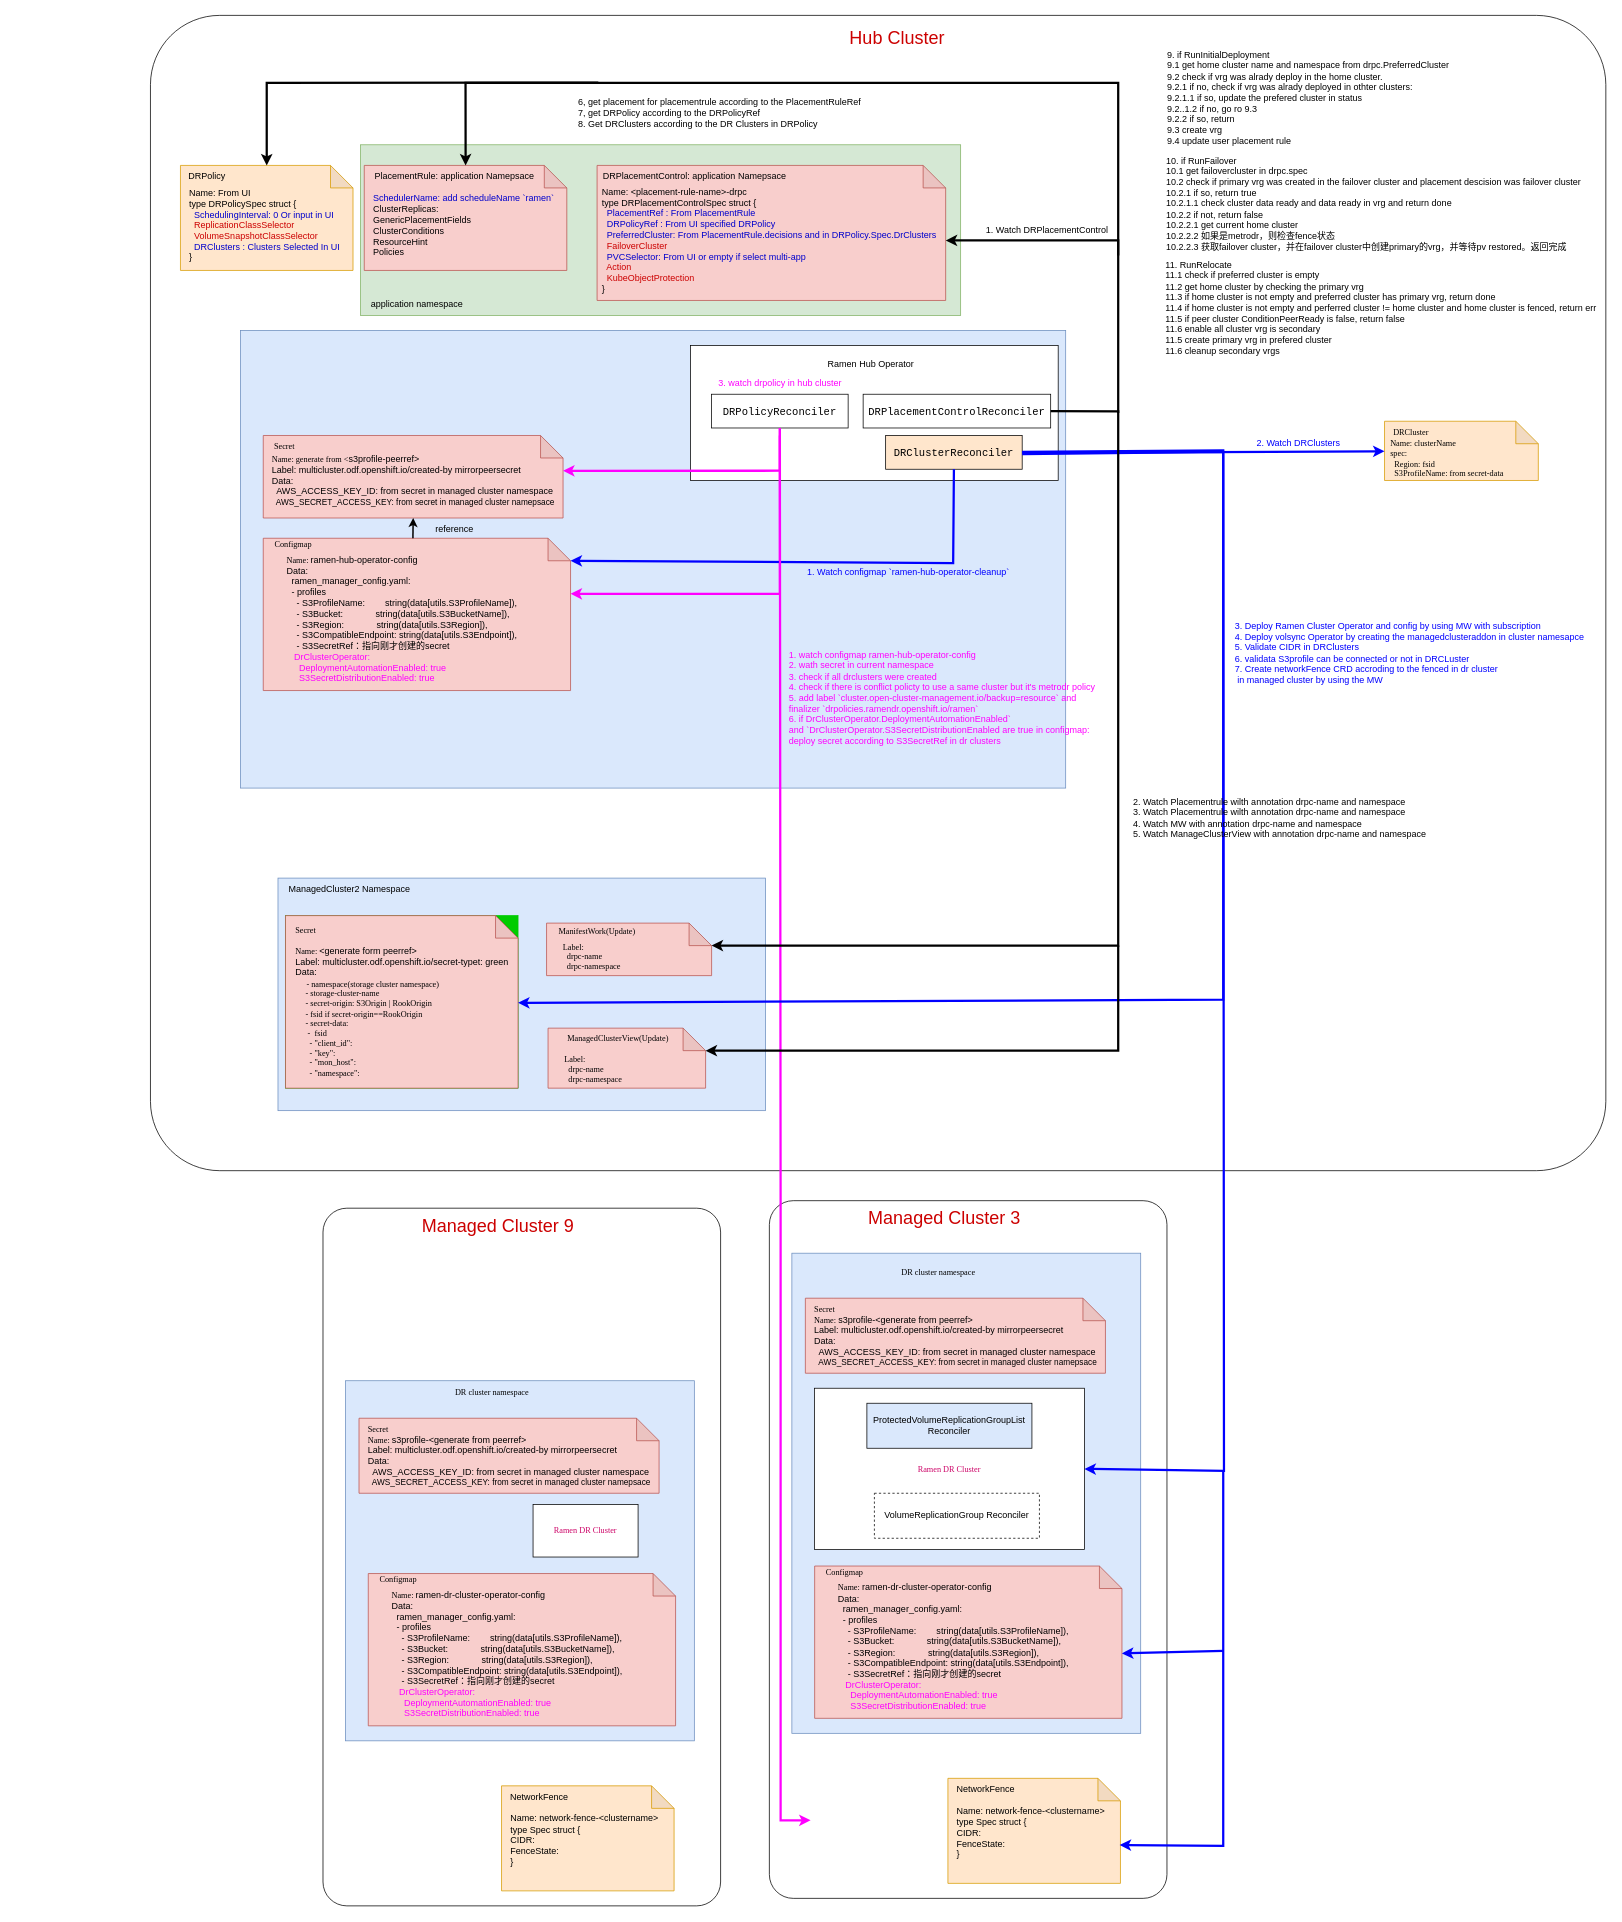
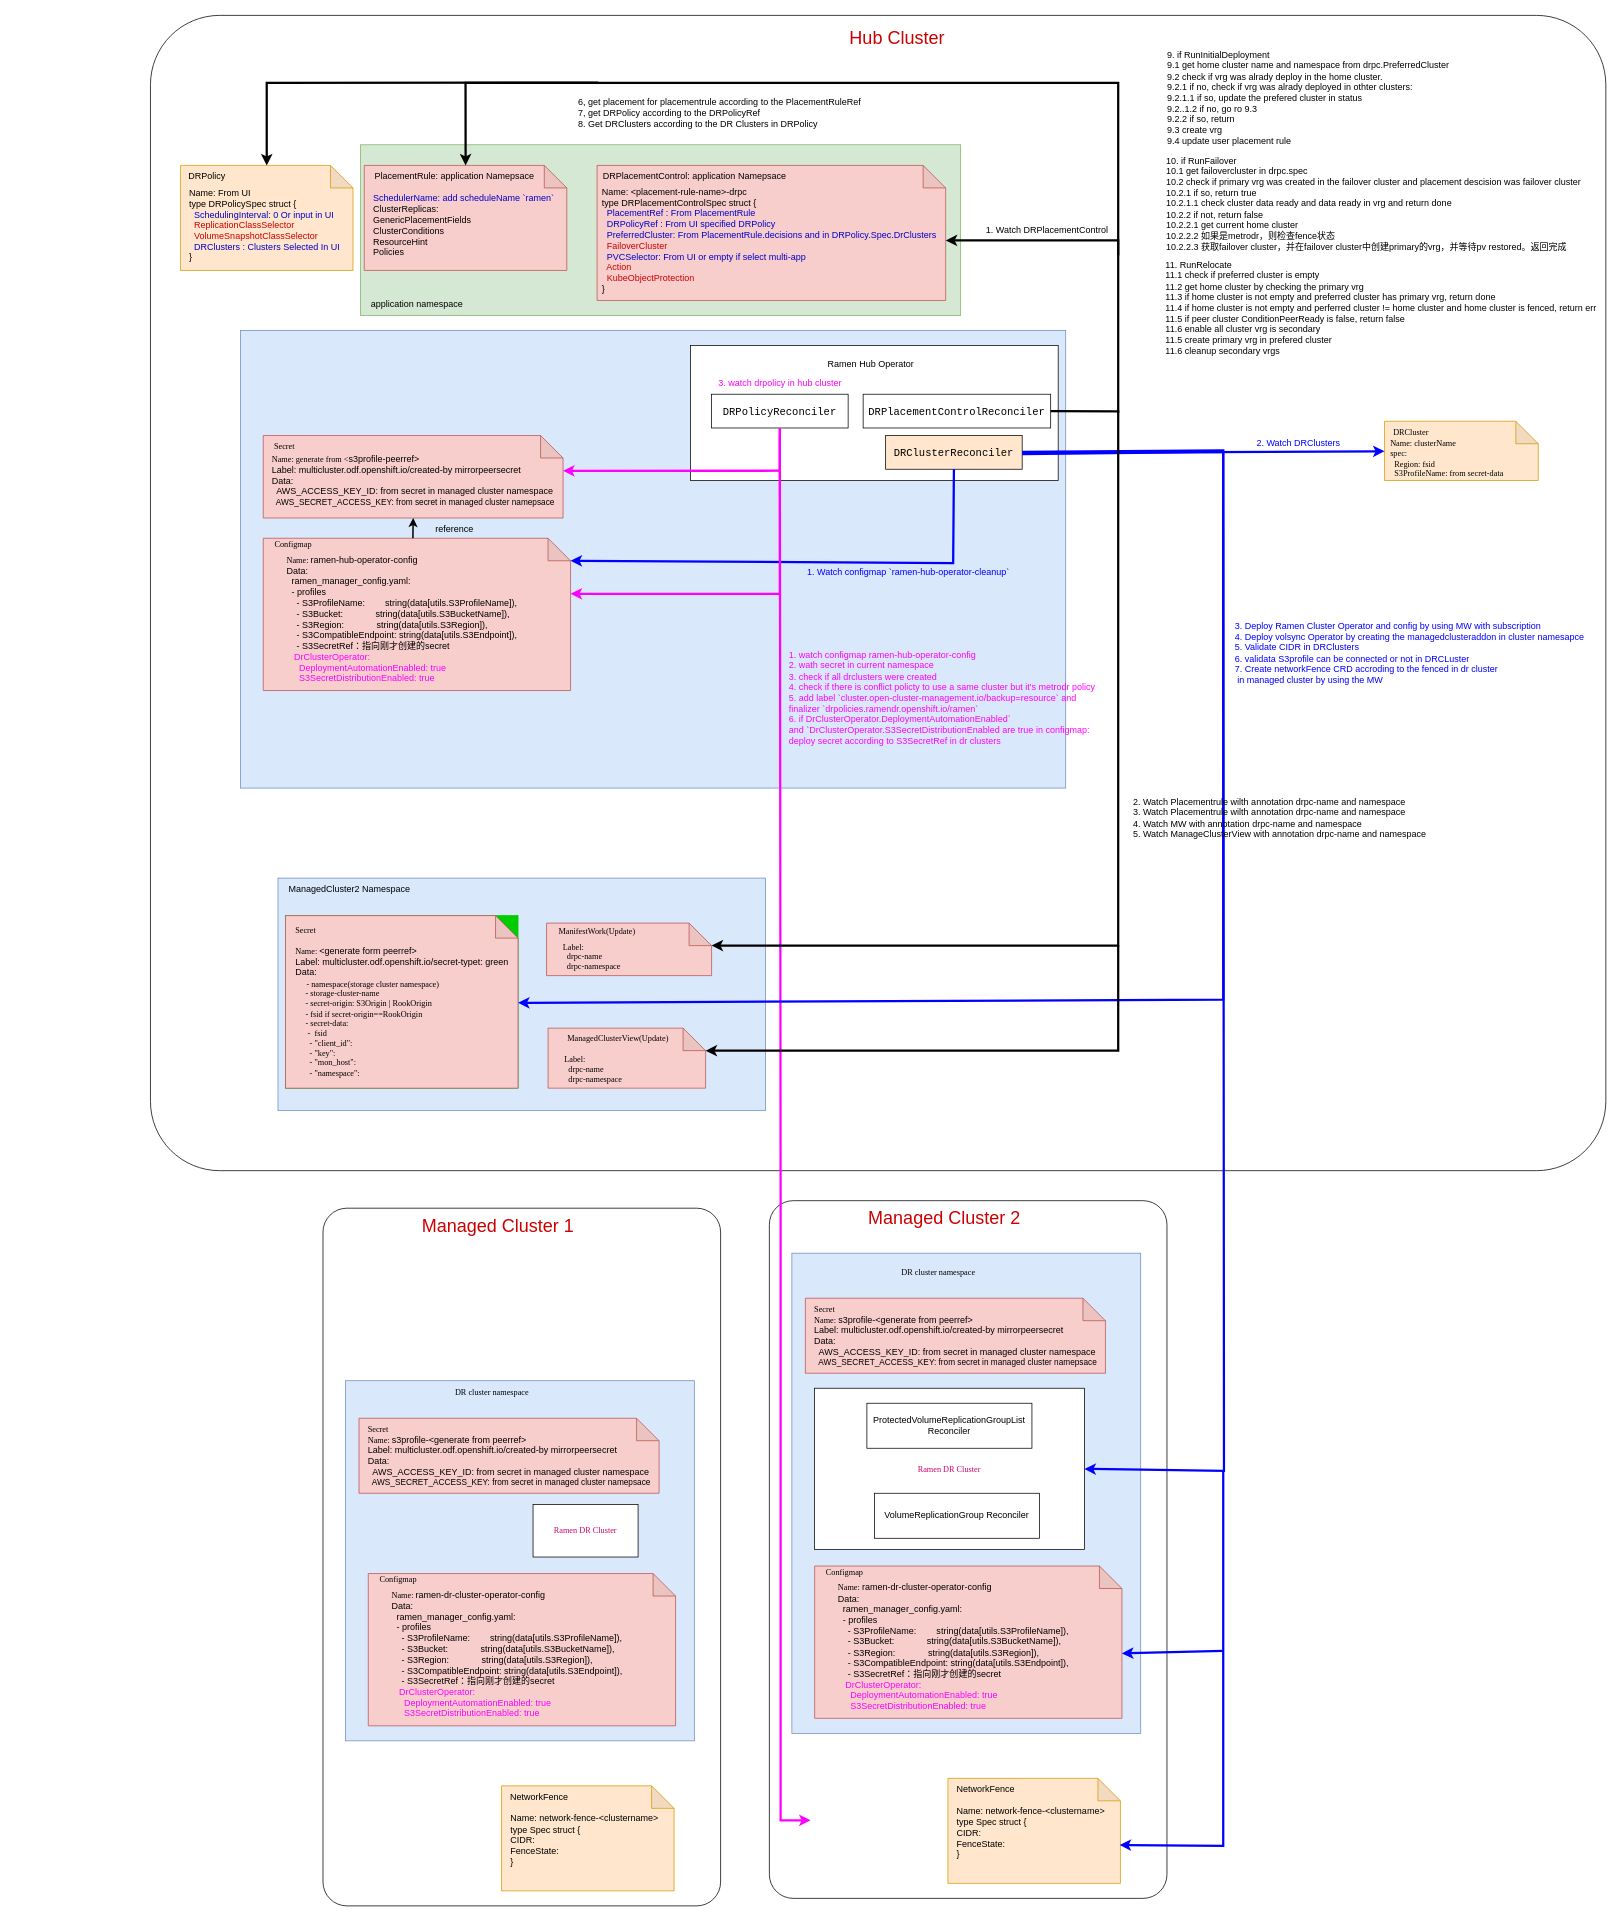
node "Managed Cluster 3": label "Managed Cluster 3" -> "Managed Cluster 2"
node "Managed Cluster 9": label "Managed Cluster 9" -> "Managed Cluster 1"
node "ProtectedVolumeReplicationGroupList Reconciler": fillcolor #dae8fc -> #ffffff
node "VolumeReplicationGroup Reconciler": style dashed -> solid
